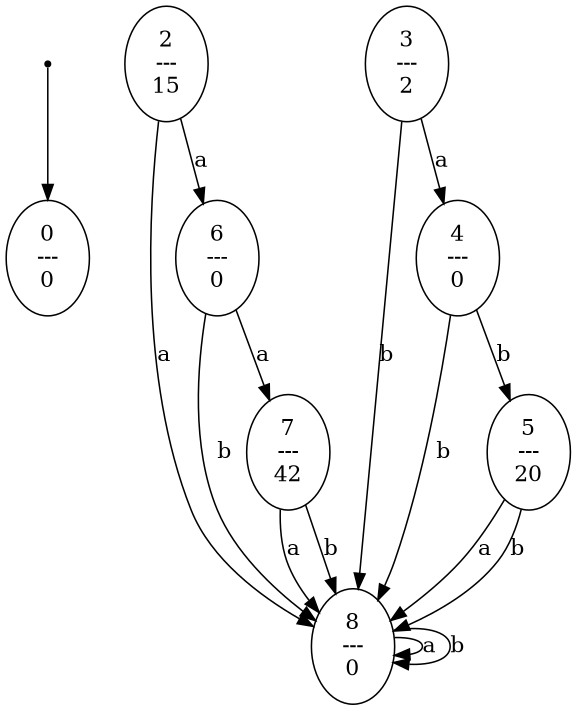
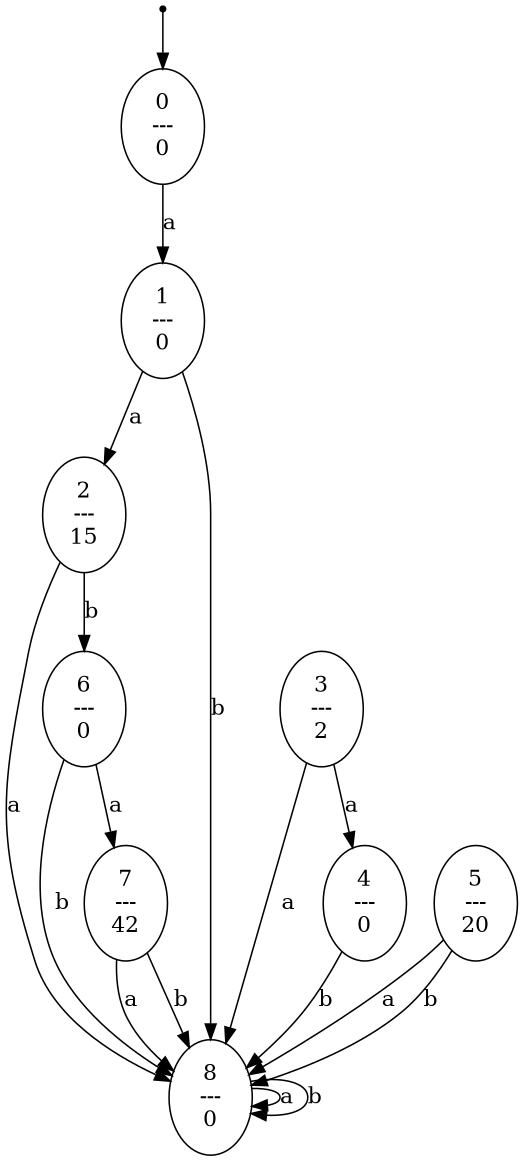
edge "2 --- 15" -> "6 --- 0": label "a" -> "b"
node "1 --- 0": added
edge "4 --- 0" -> "5 --- 20": removed, label "b"
edge "3 --- 2" -> "8 --- 0": label "b" -> "a"
